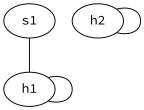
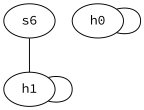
node "s1": label "s1" -> "s6"
node "h2": label "h2" -> "h0"
